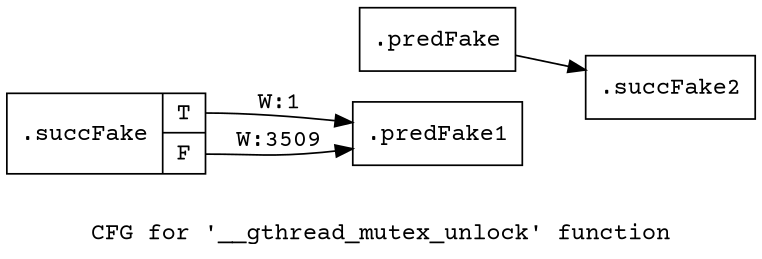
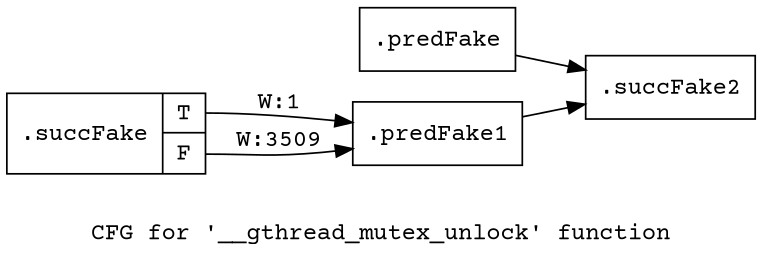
edge ".predFake1" -> ".succFake2": added
